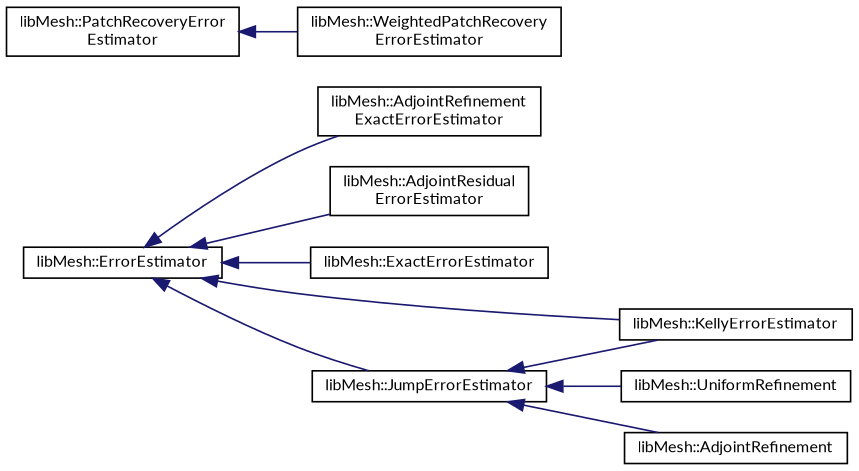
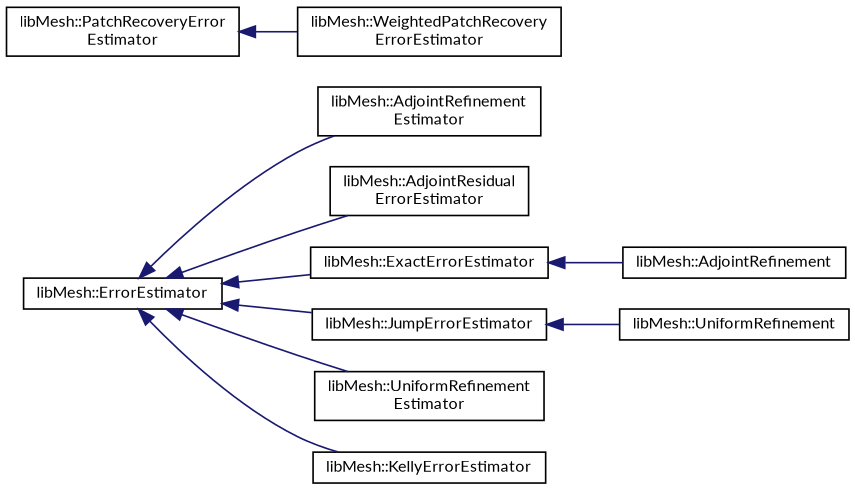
node "libMesh::AdjointRefinement ExactErrorEstimator": label "libMesh::AdjointRefinement ExactErrorEstimator" -> "libMesh::AdjointRefinement Estimator"
edge "libMesh::KellyErrorEstimator" -> "libMesh::JumpErrorEstimator": removed
node "libMesh::UniformRefinement Estimator": added
edge "libMesh::AdjointRefinement" -> "libMesh::JumpErrorEstimator": now "libMesh::AdjointRefinement" -> "libMesh::ExactErrorEstimator"
